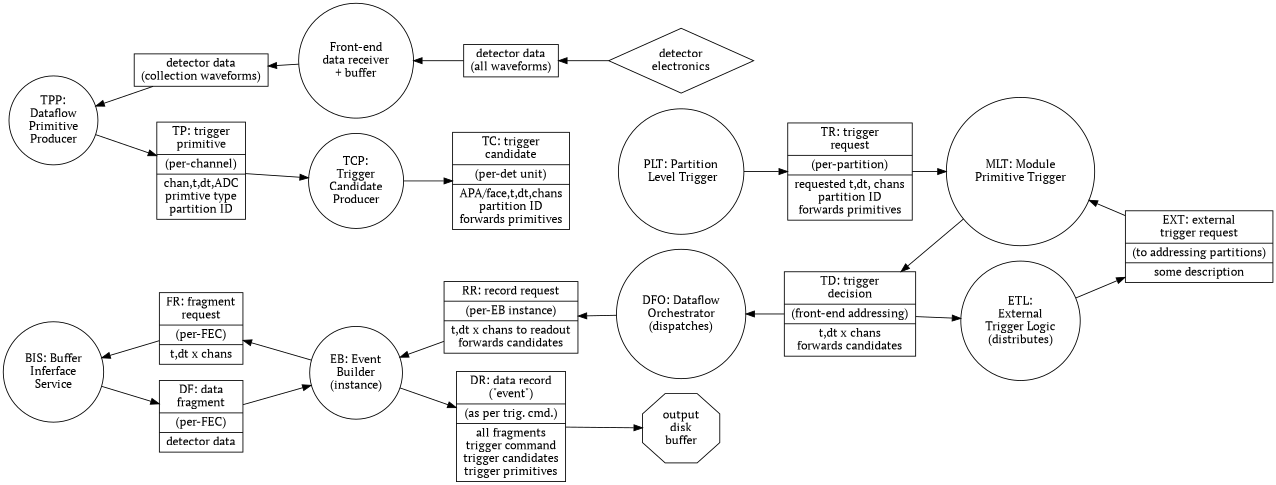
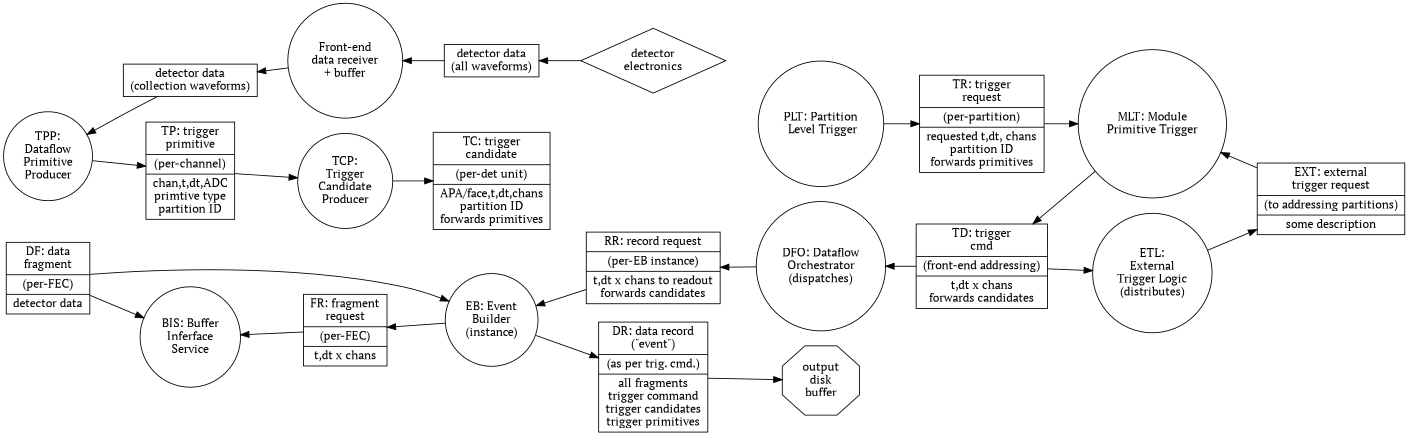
node "TD: trigger": text "decision" -> "cmd"
edge "BIS: Buffer Inferface Service" -> "DF: data": reversed
